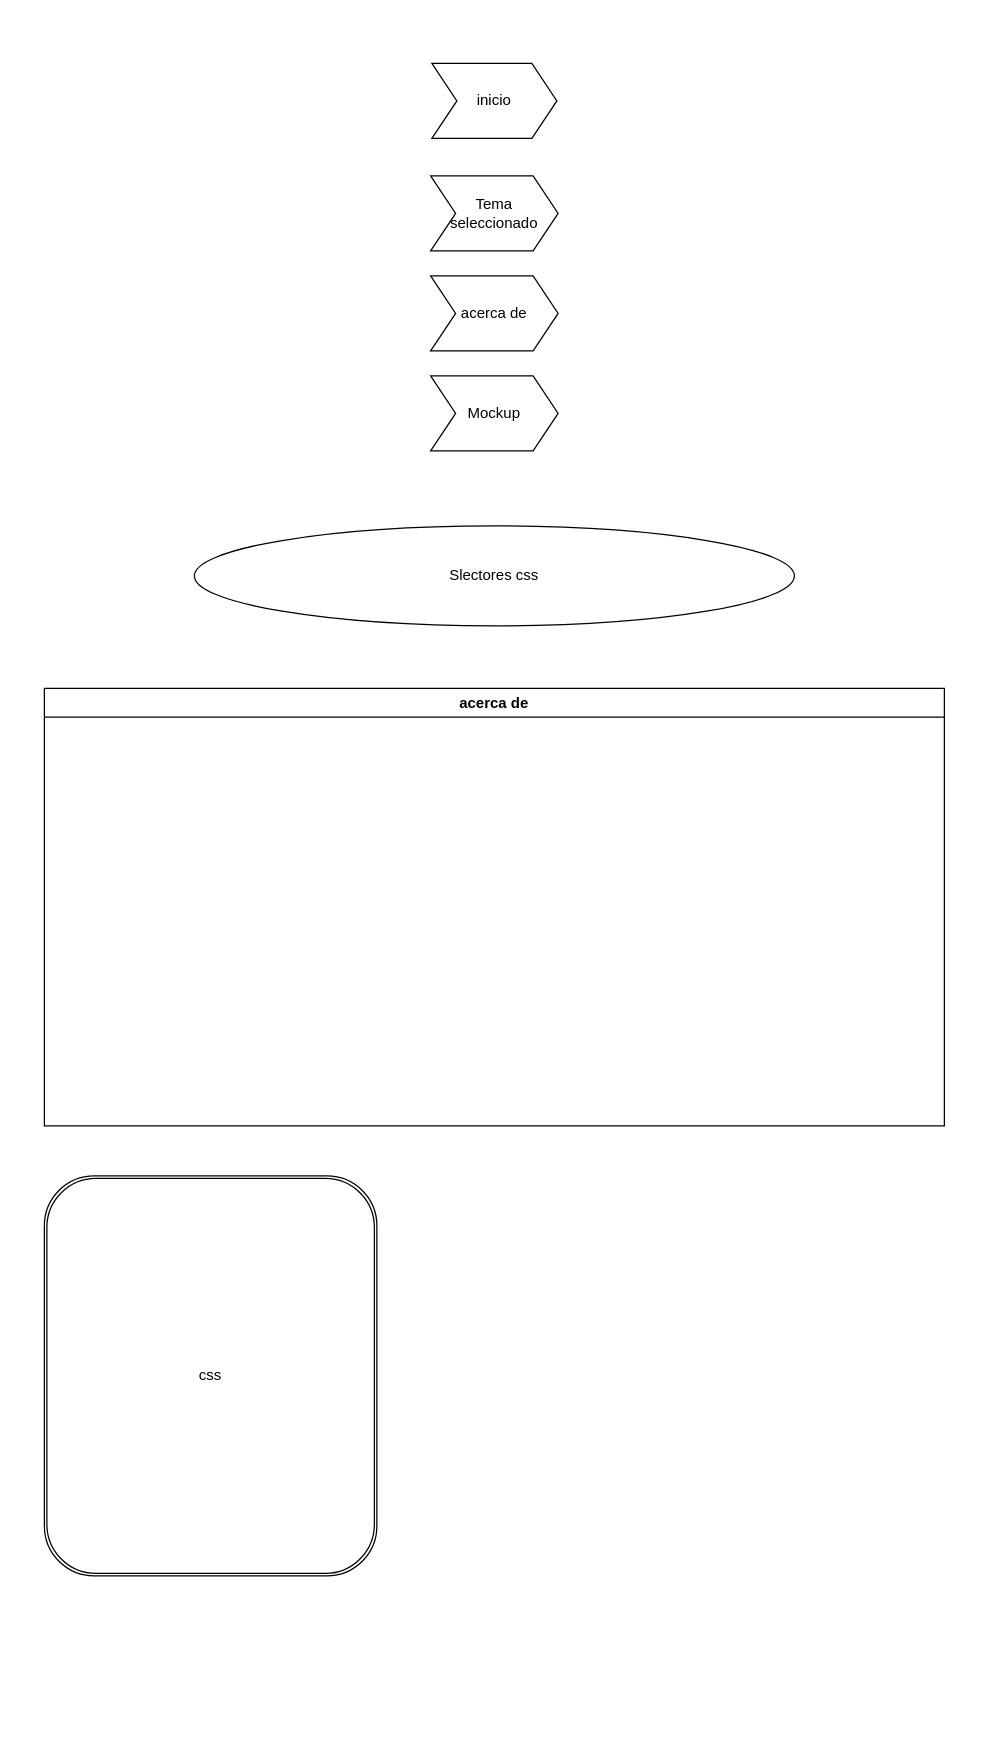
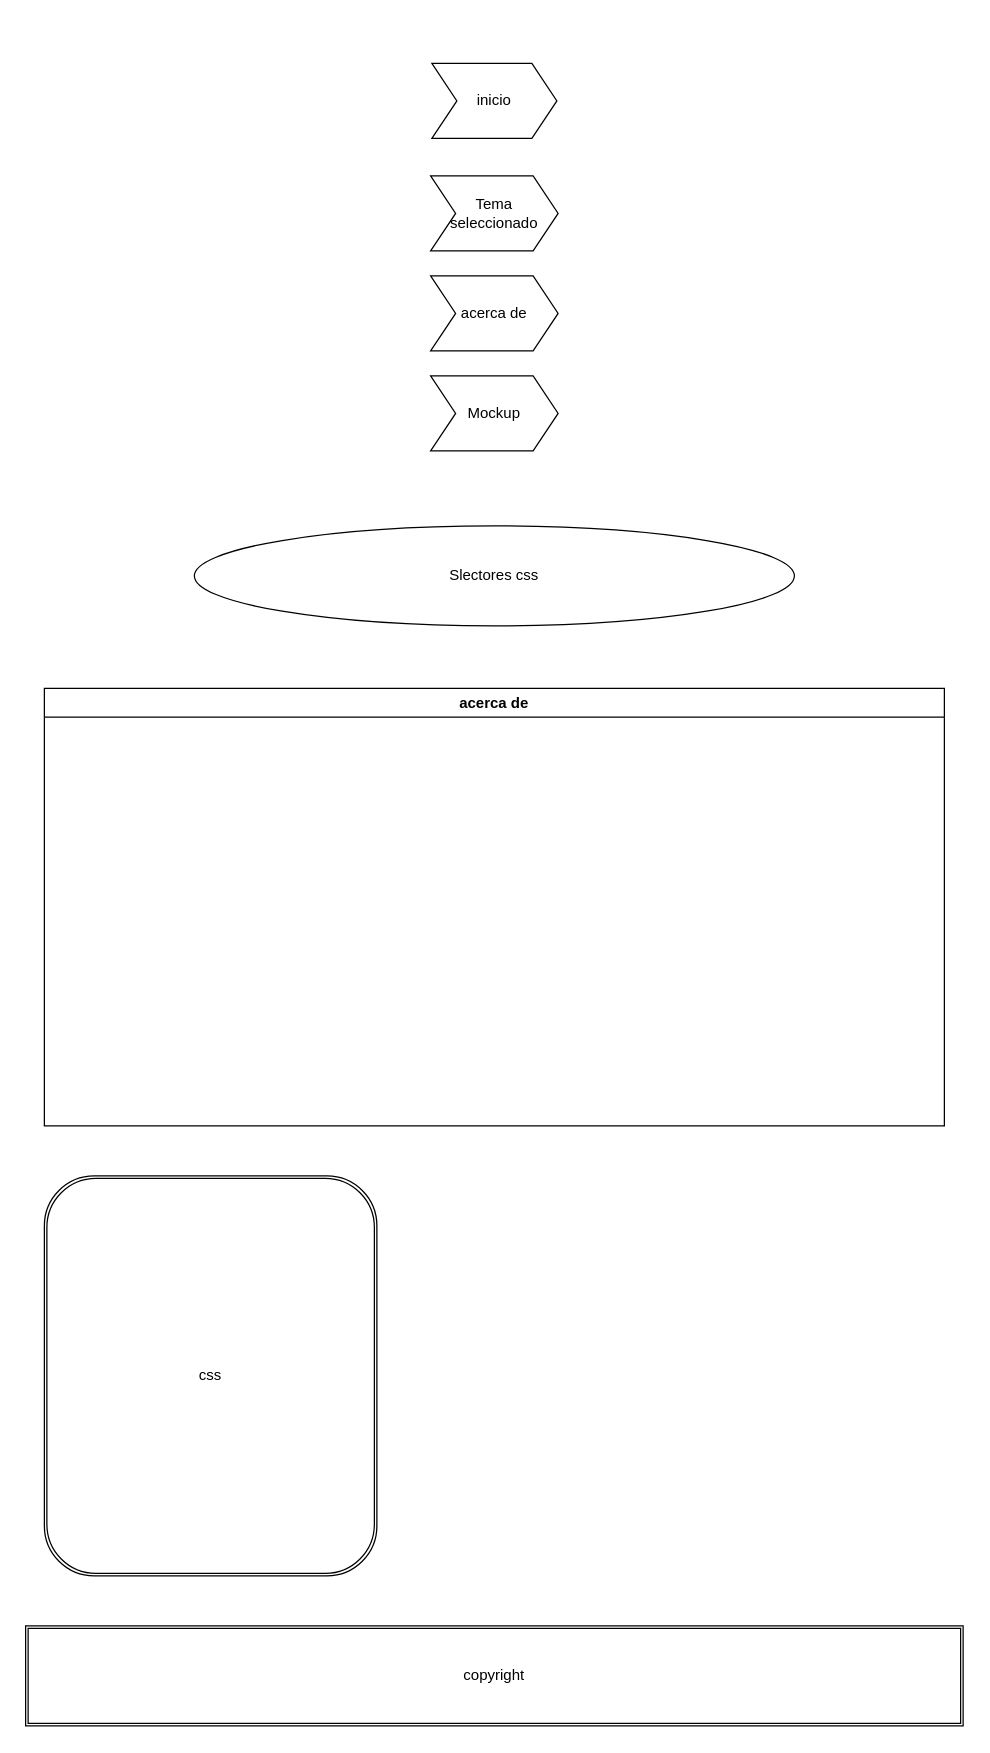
node "copyright": added
